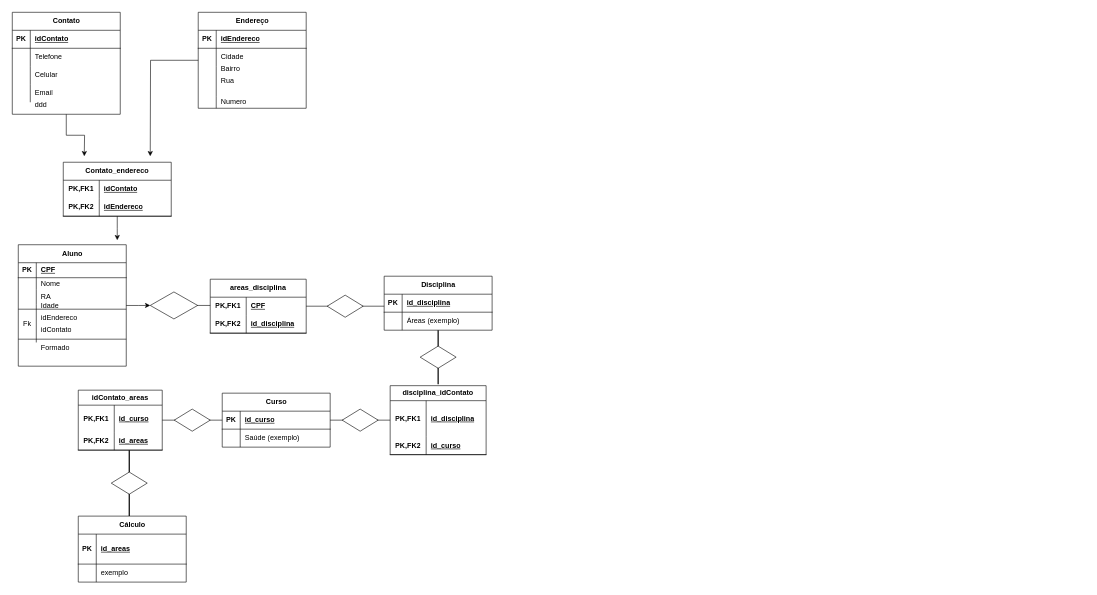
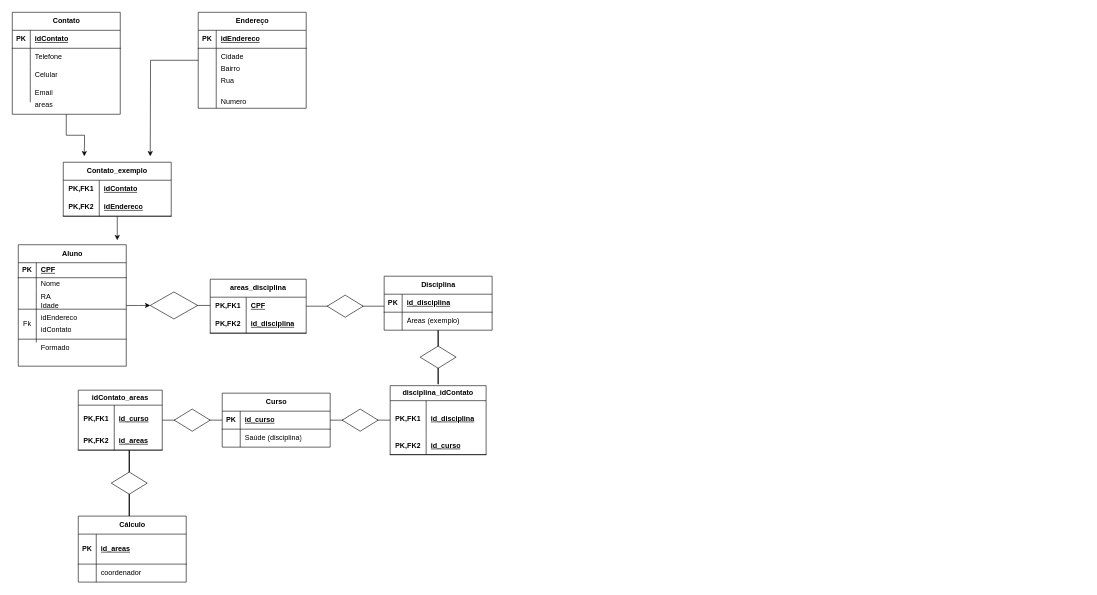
node "ddd": label "ddd" -> "areas"
node "Contato_endereco": label "Contato_endereco" -> "Contato_exemplo"
node "Saúde (exemplo)": label "Saúde (exemplo)" -> "Saúde (disciplina)"
node "exemplo": label "exemplo" -> "coordenador"
